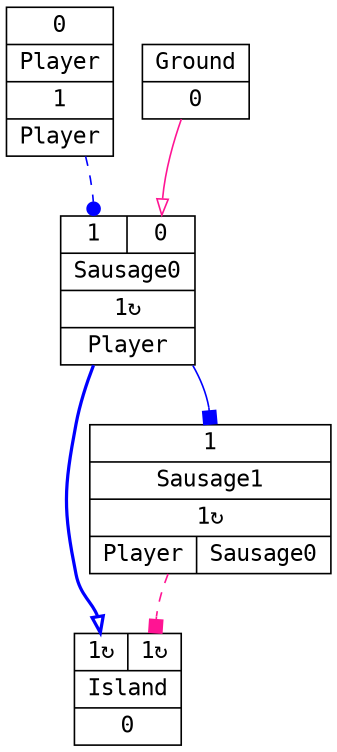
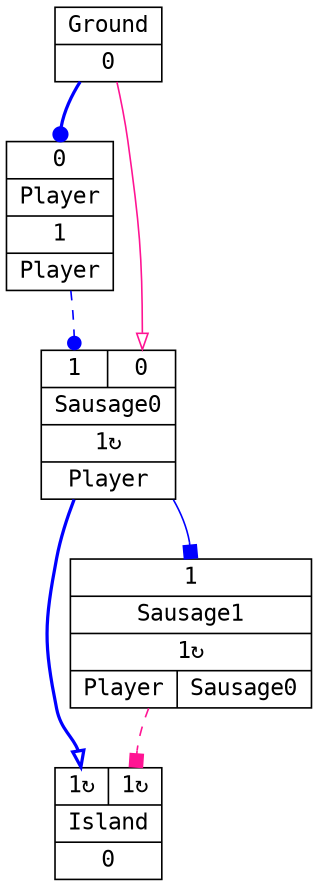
edge "Ground" -> "0": added
